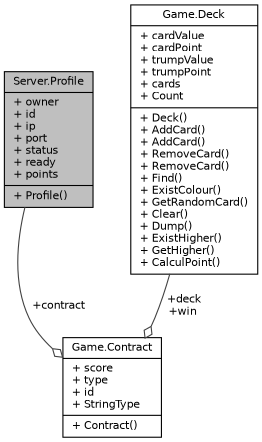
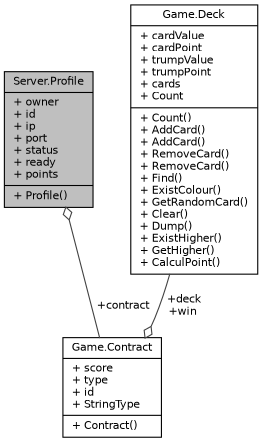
node "Game.Deck": text "+ Deck()" -> "+ Count()"
edge "Server.Profile" -> "Game.Contract": reversed
